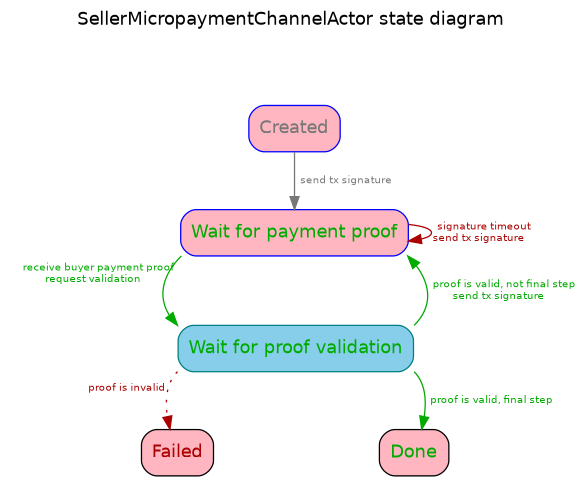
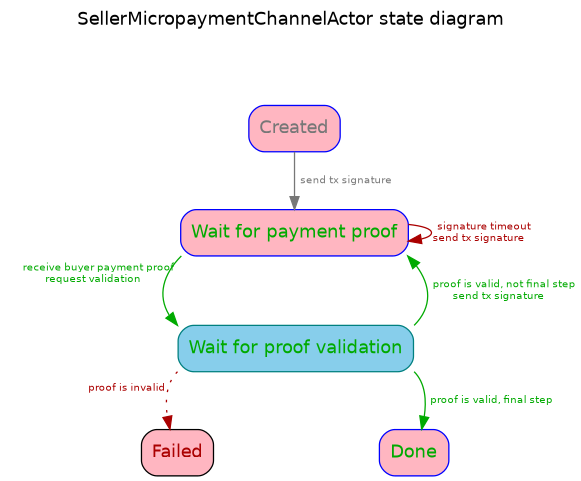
node "Done": color black -> blue
